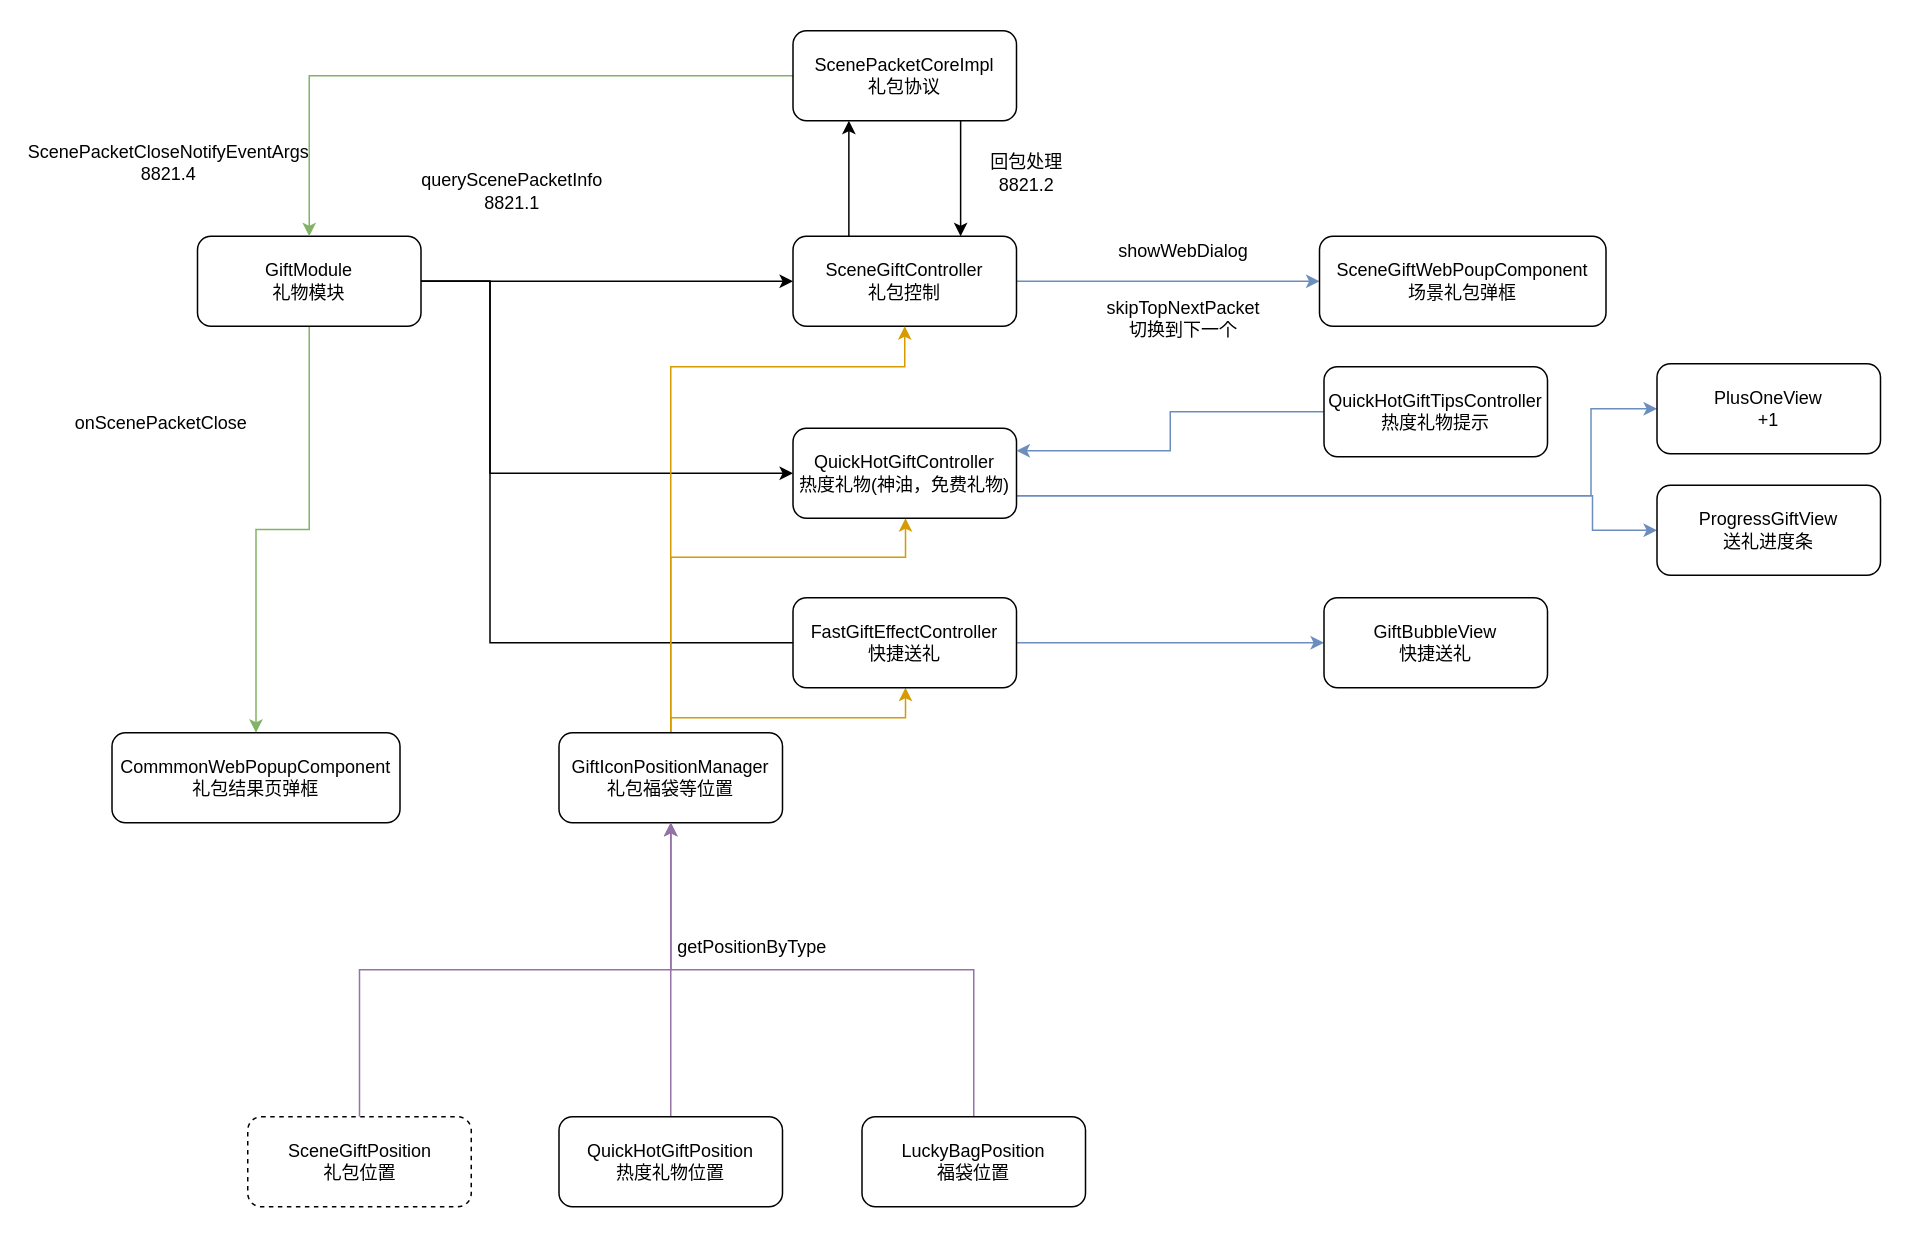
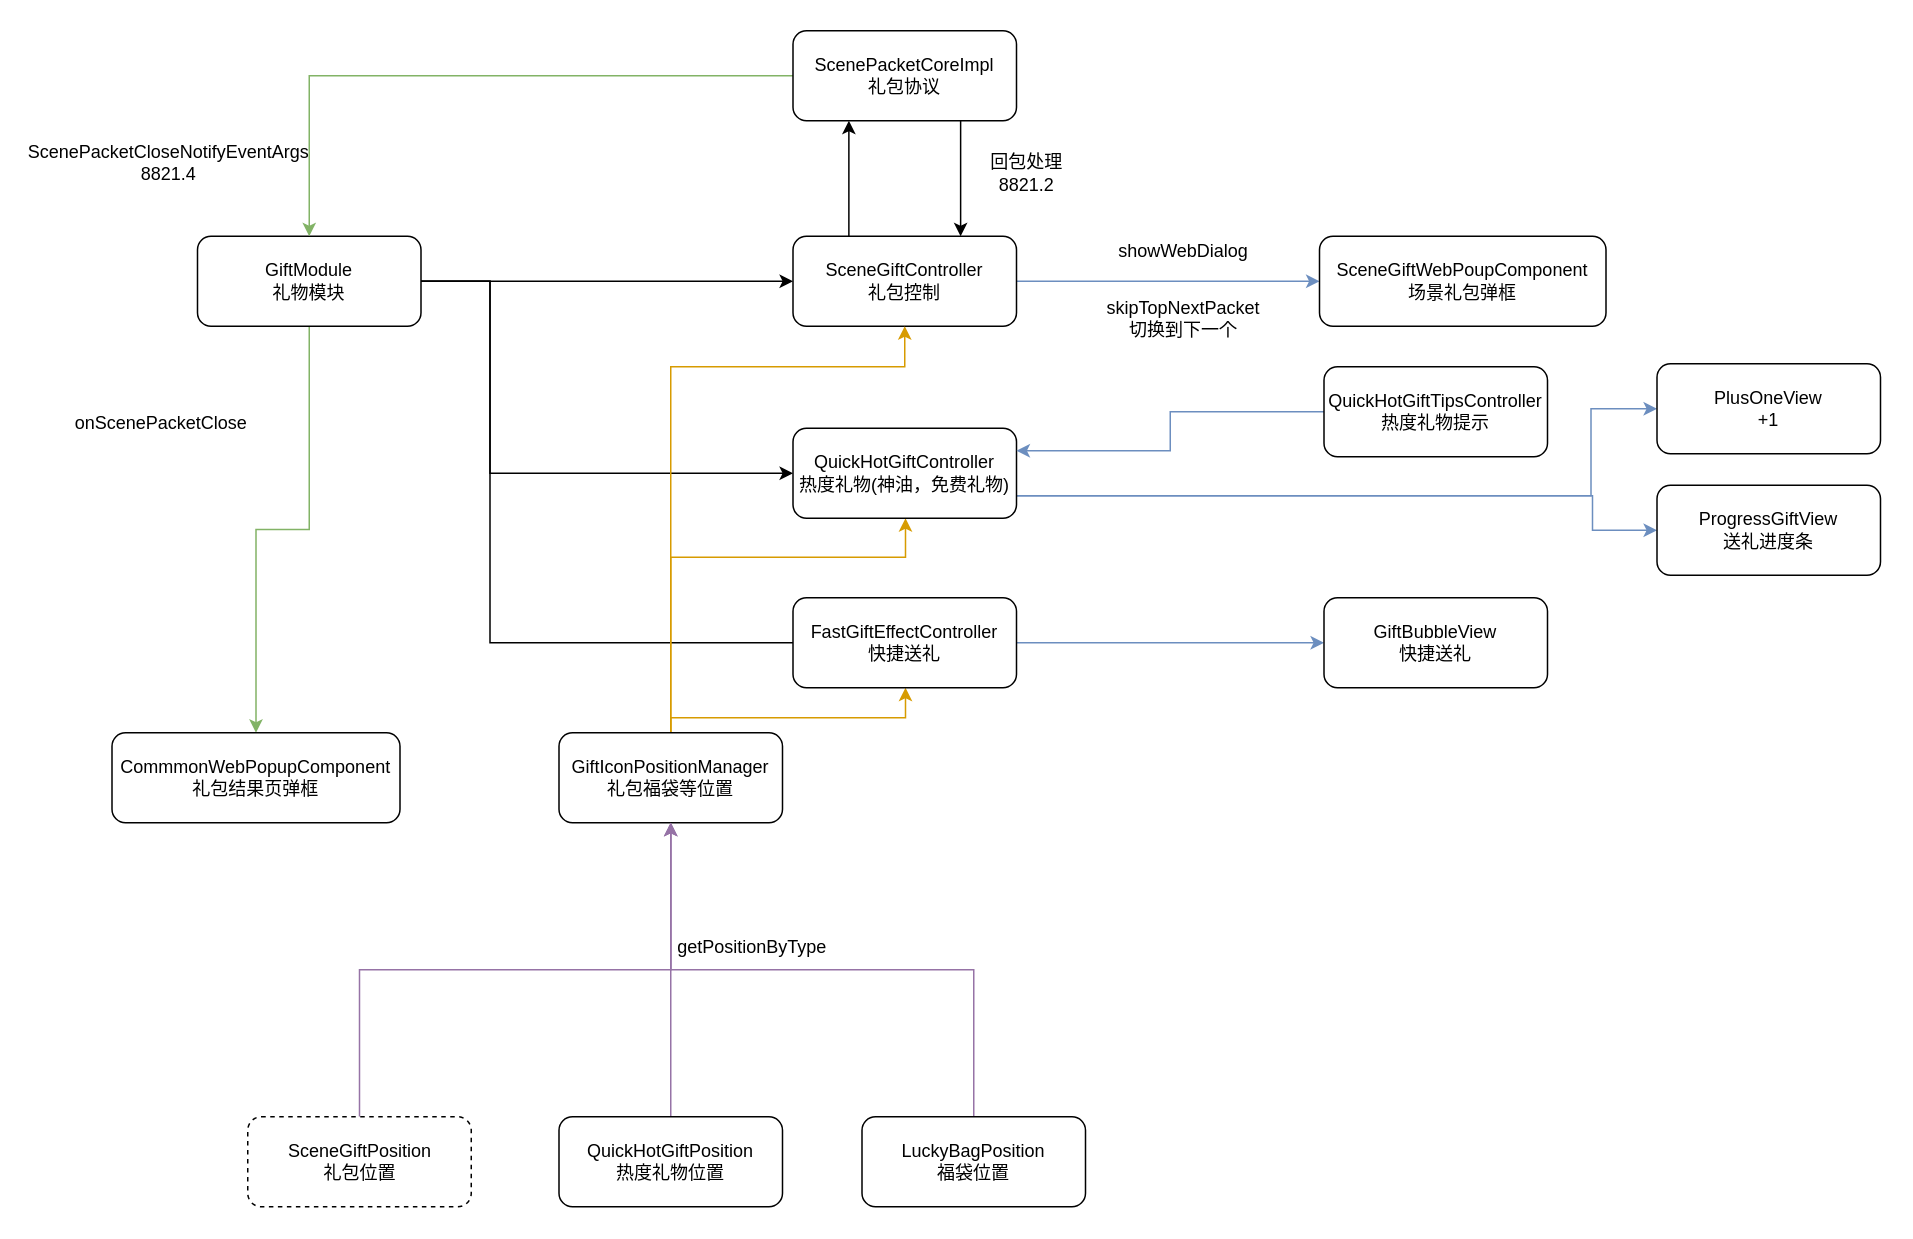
node "queryScenePacketInfo 8821.1": removed
